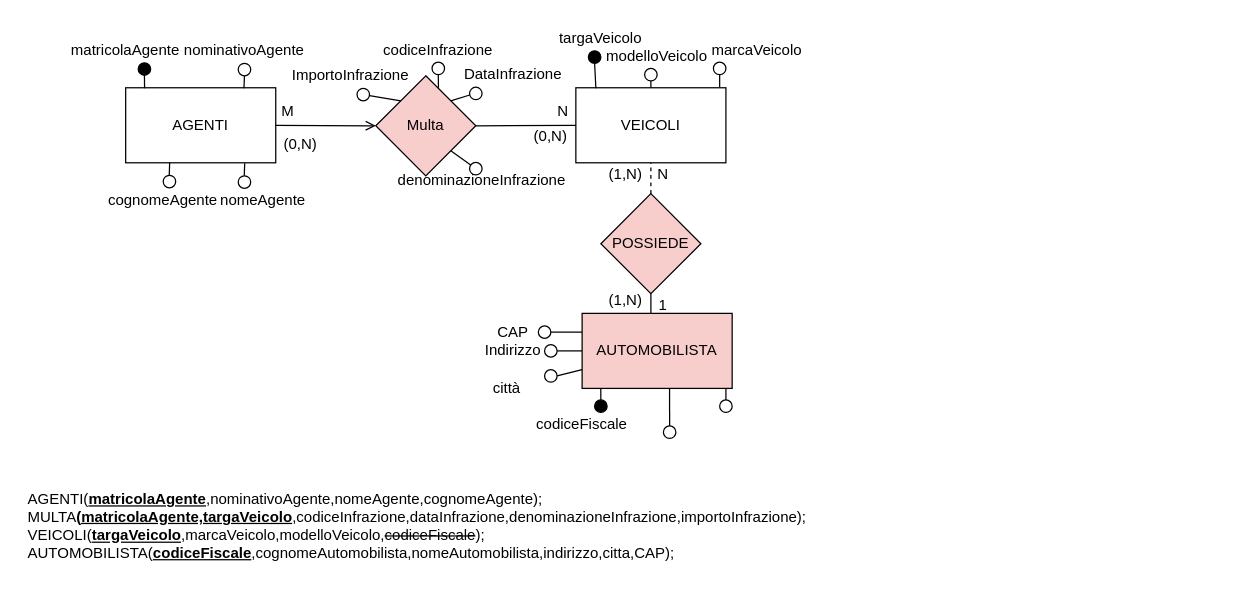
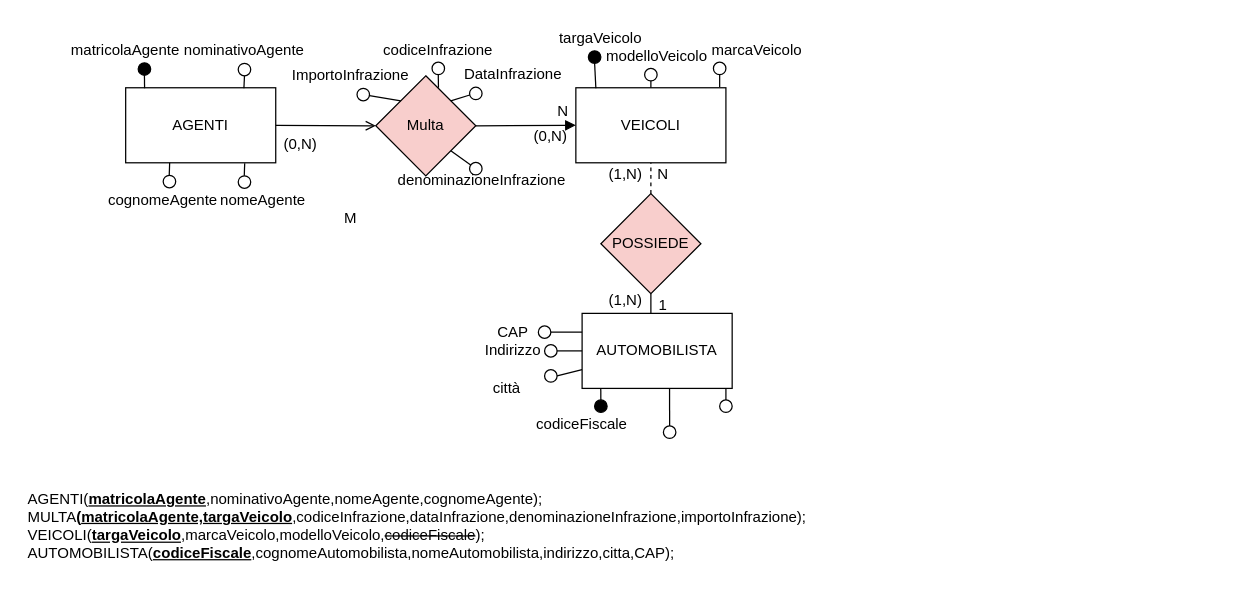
node "M": moved (288, 112) -> (351, 218)
edge "VEICOLI" -- "Multa": arrowhead none -> block
node "AUTOMOBILISTA": fillcolor #f8cecc -> #ffffff
